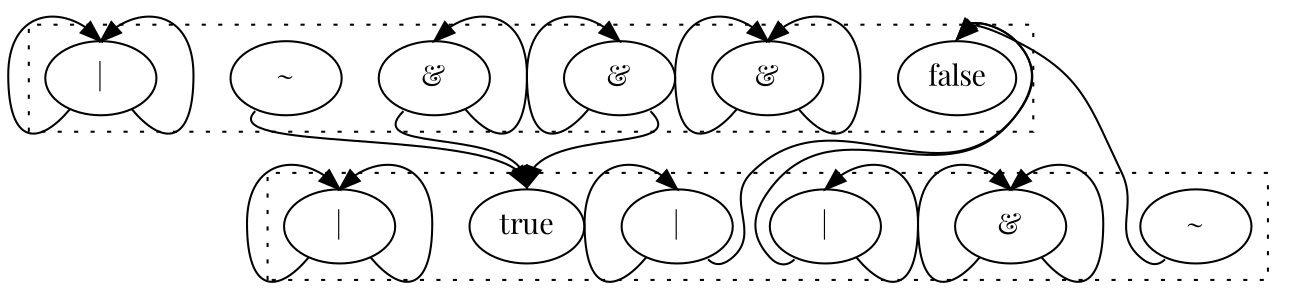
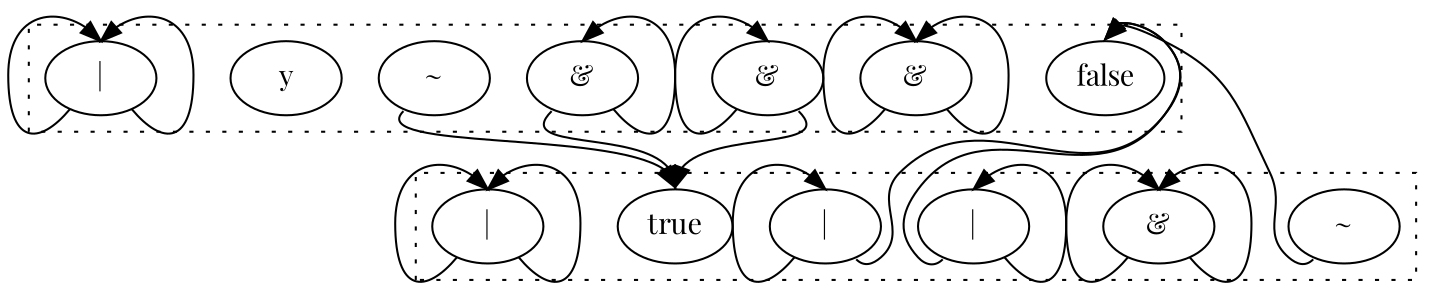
node "y": added
